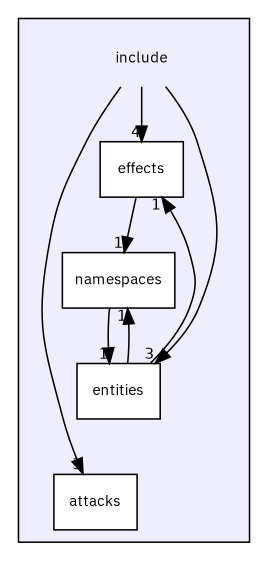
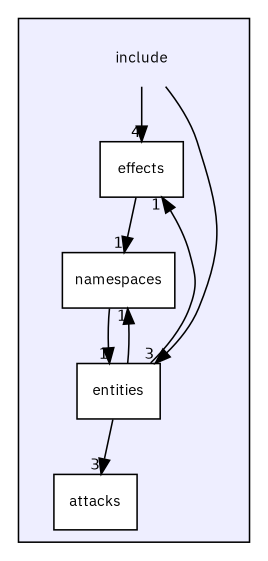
edge "include" -> "attacks": now "entities" -> "attacks"
